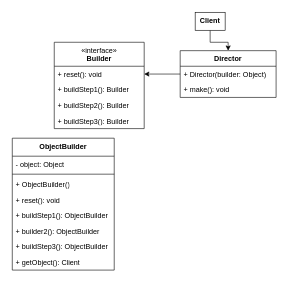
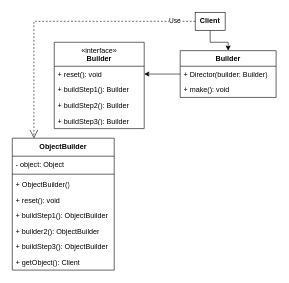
edge "Client" -> "ObjectBuilder": added, label "Use"
node "Director": label "Director" -> "Builder"
node "+ Director(builder: Object)": label "+ Director(builder: Object)" -> "+ Director(builder: Builder)"
